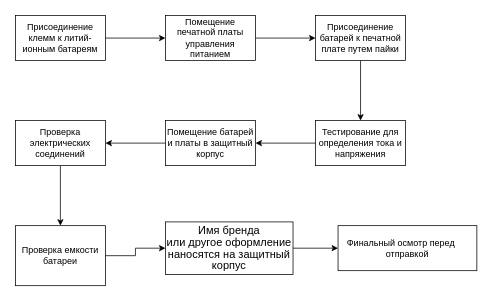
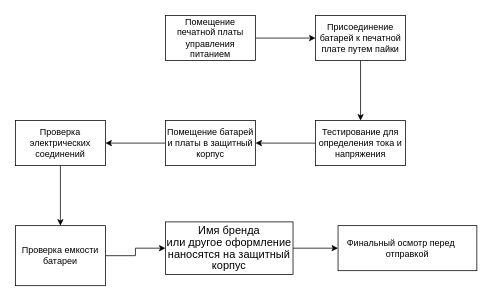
node "Присоединение клемм к литий-ионным батареям": removed
edge "Присоединение клемм к литий-ионным батареям" -> "Помещение печатной платы управления питанием": removed
